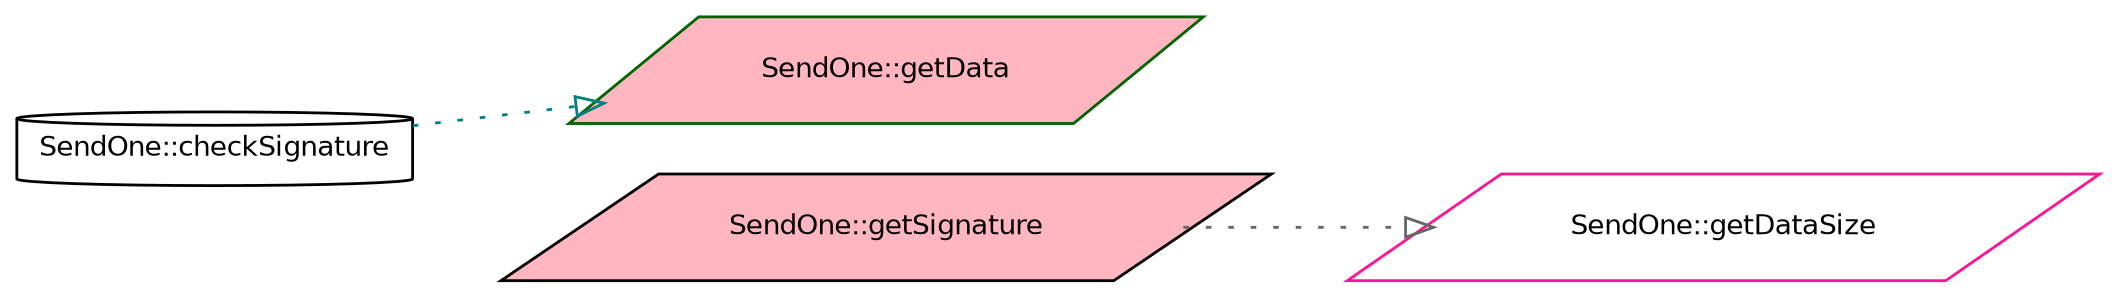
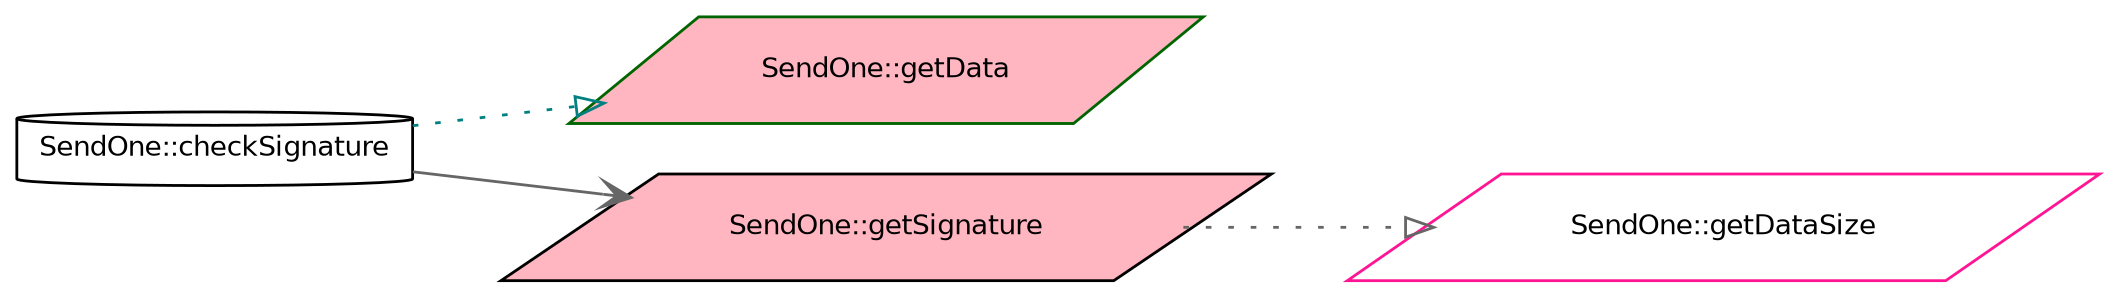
edge "SendOne::checkSignature" -> "SendOne::getSignature": added
